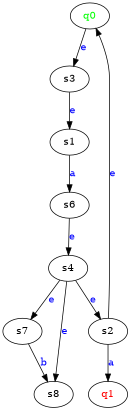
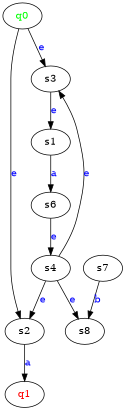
edge "s2" -> "q0": reversed
edge "s4" -> "s7": now "s4" -> "s3"
